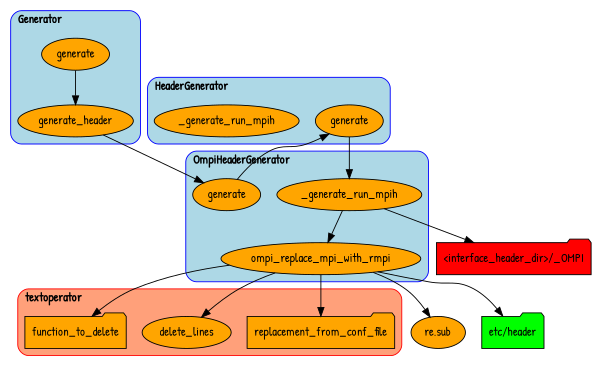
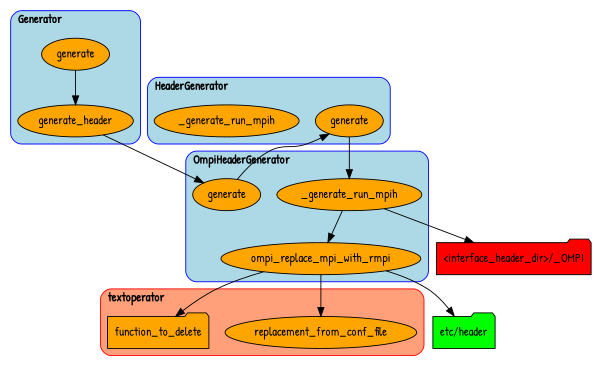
node "delete_lines": removed
node "replacement_from_conf_file": shape folder -> ellipse
node "re.sub": removed
